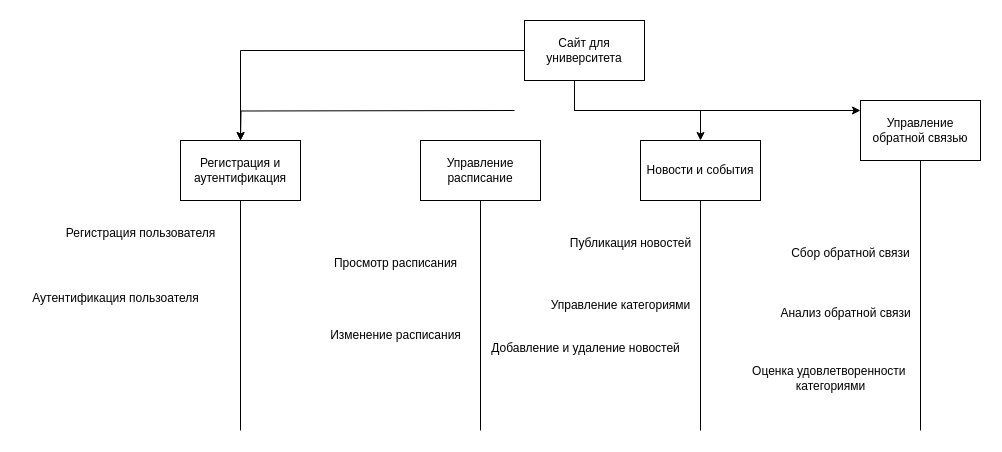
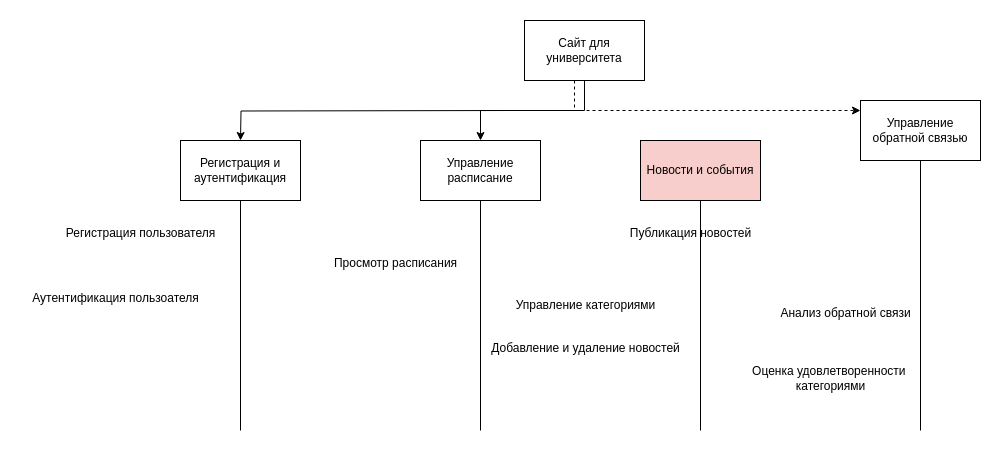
edge "Сайт для университета" -> "Регистрация и аутентификация": now "Сайт для университета" -> "Управление расписание"
edge "Сайт для университета" -> "Управление обратной связью": style solid -> dashed
edge "Сайт для университета" -> "Новости и события": removed
node "Новости и события": fillcolor #ffffff -> #f8cecc
node "Публикация новостей": moved (631, 244) -> (691, 234)
node "Сбор обратной связи": removed
node "Управление категориями": moved (621, 306) -> (586, 306)
node "Изменение расписания": removed
